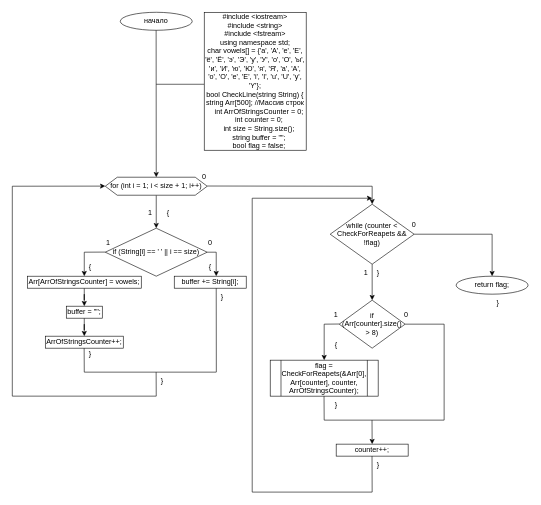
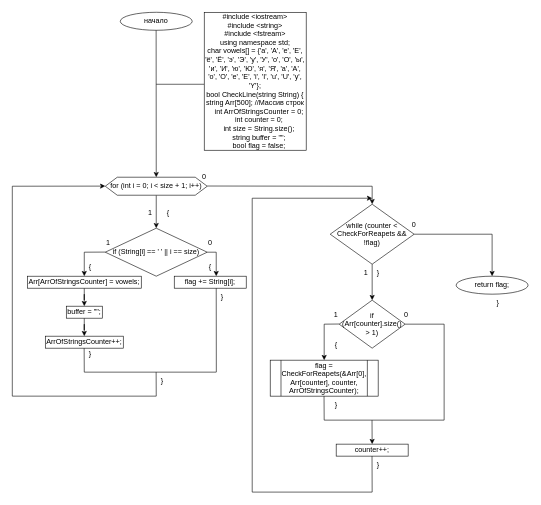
node "for (int i = 1; i < size + 1; i++)": label "for (int i = 1; i < size + 1; i++)" -> "for (int i = 0; i < size + 1; i++)"
node "buffer += String[i];": label "buffer += String[i];" -> "flag += String[i];"
node "if (Arr[counter].size() > 8)": label "if (Arr[counter].size() > 8)" -> "if (Arr[counter].size() > 1)"
